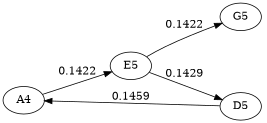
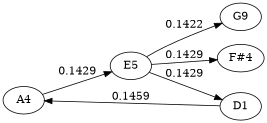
node "G5": label "G5" -> "G9"
node "F#4": added
edge "E5" -- "A4": label "0.1422" -> "0.1429"
node "D5": label "D5" -> "D1"
